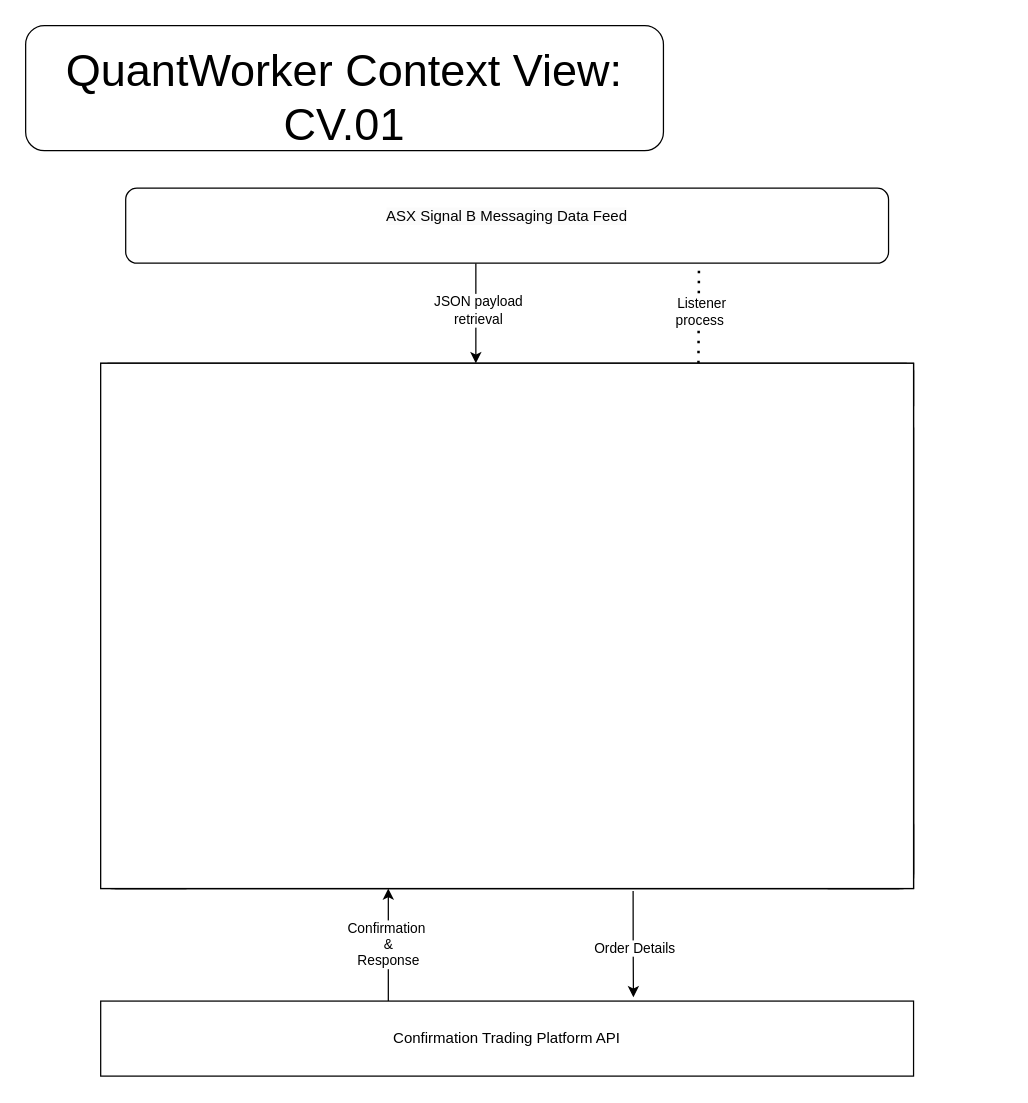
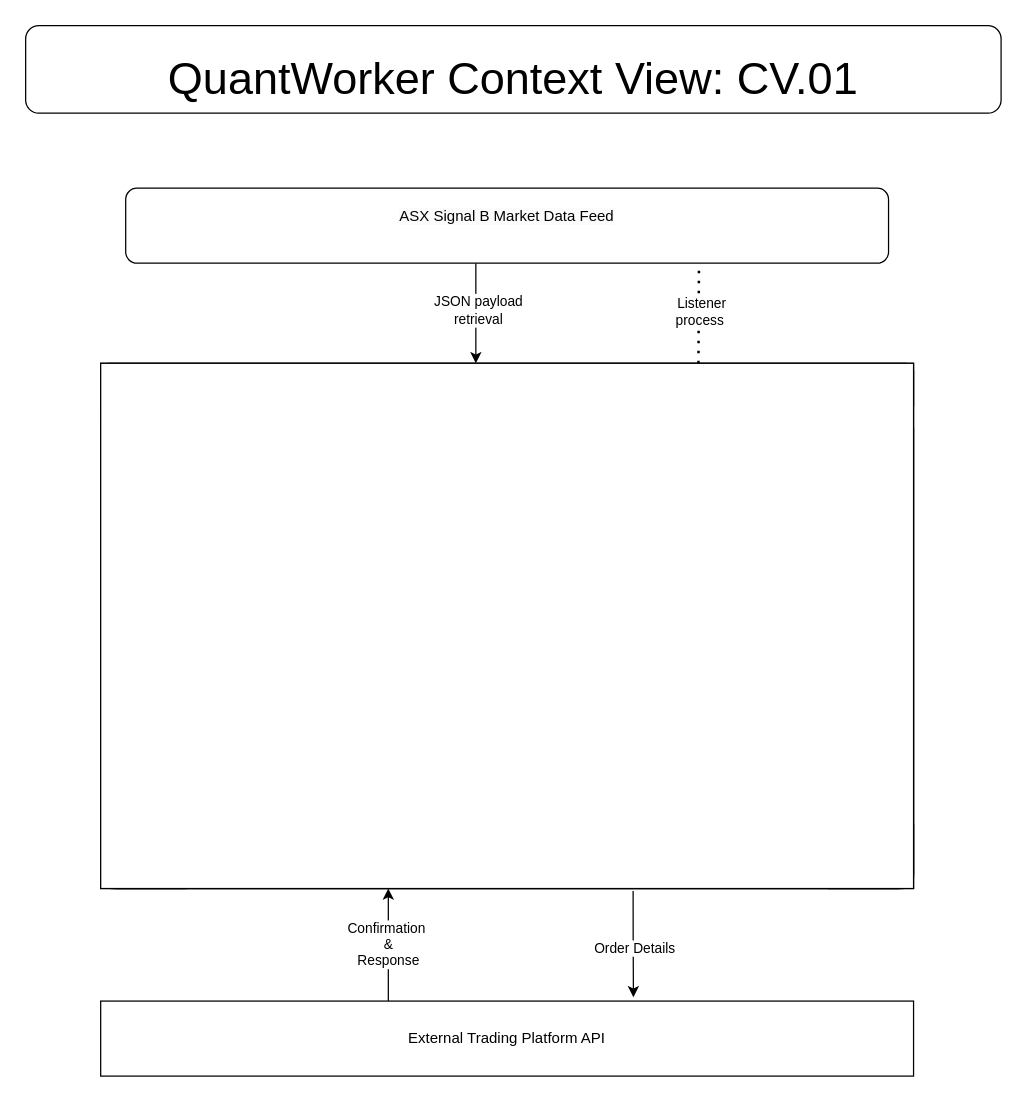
node "QuantWorker Context View: CV.01": size 638x125 -> 975x88
node "ASX Signal B Messaging Data Feed": label "ASX Signal B Messaging Data Feed" -> "ASX Signal B Market Data Feed"
node "Confirmation Trading Platform API": label "Confirmation Trading Platform API" -> "External Trading Platform API"
